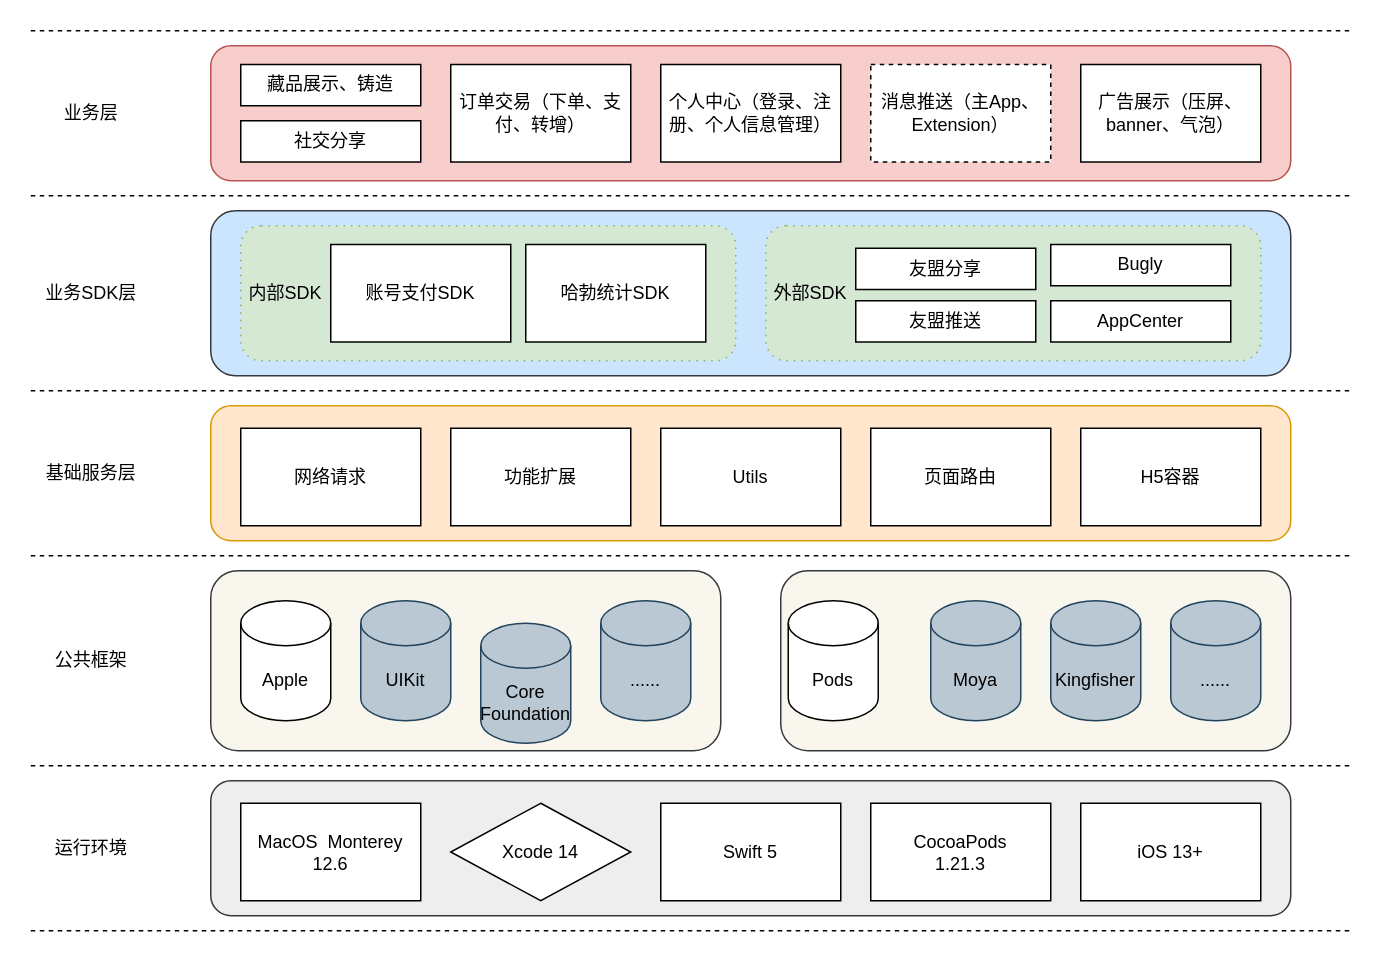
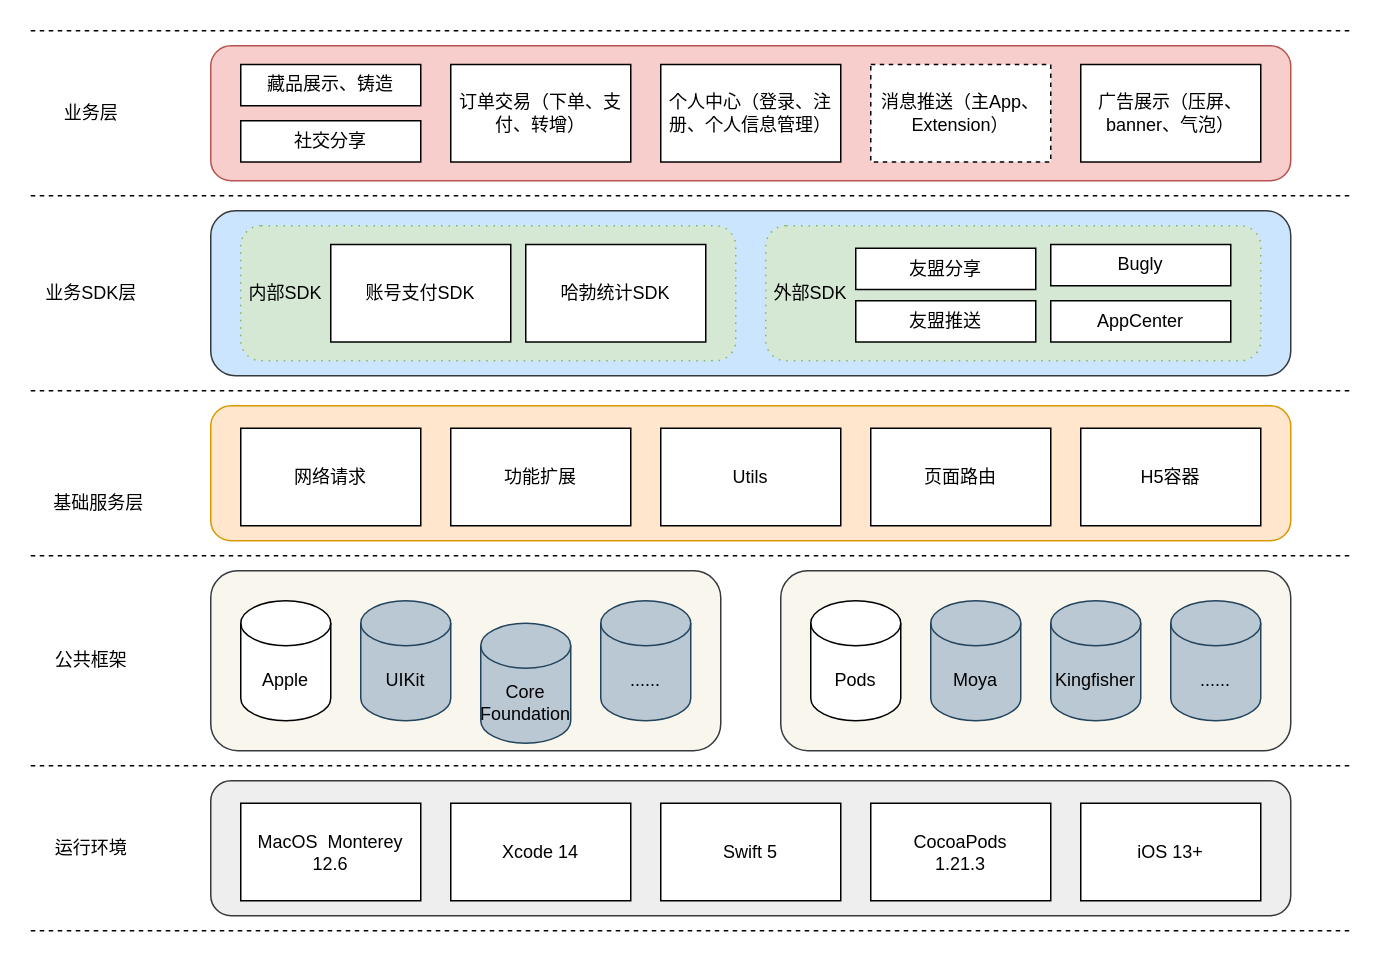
node "基础服务层": moved (91, 473) -> (98, 503)
node "Pods": moved (833, 661) -> (856, 661)
node "Xcode 14": shape diamond -> rectangle
